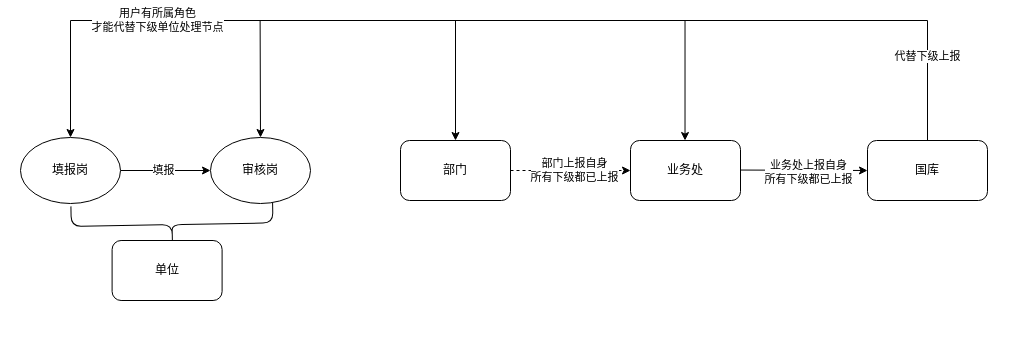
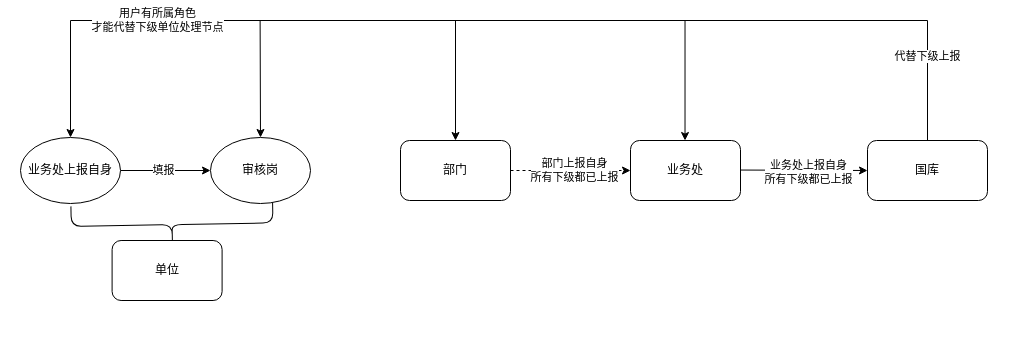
node "填报岗": label "填报岗" -> "业务处上报自身"
